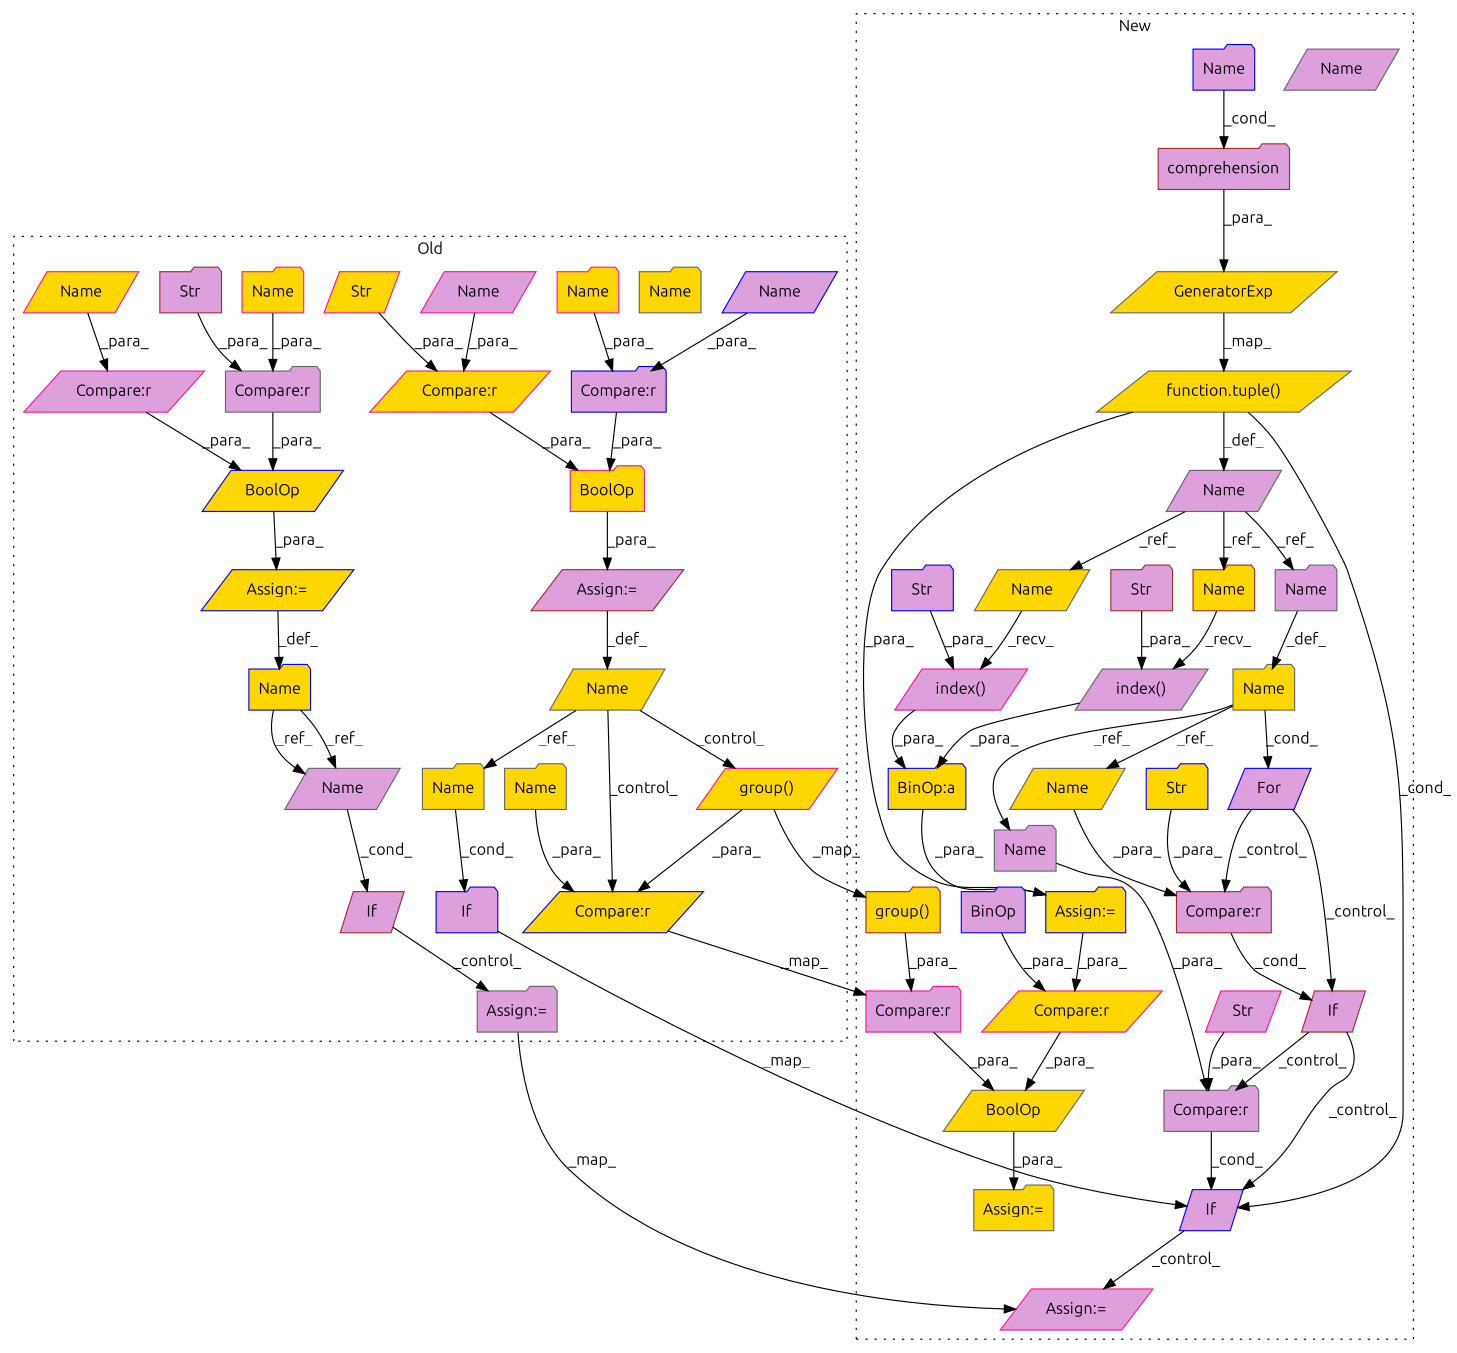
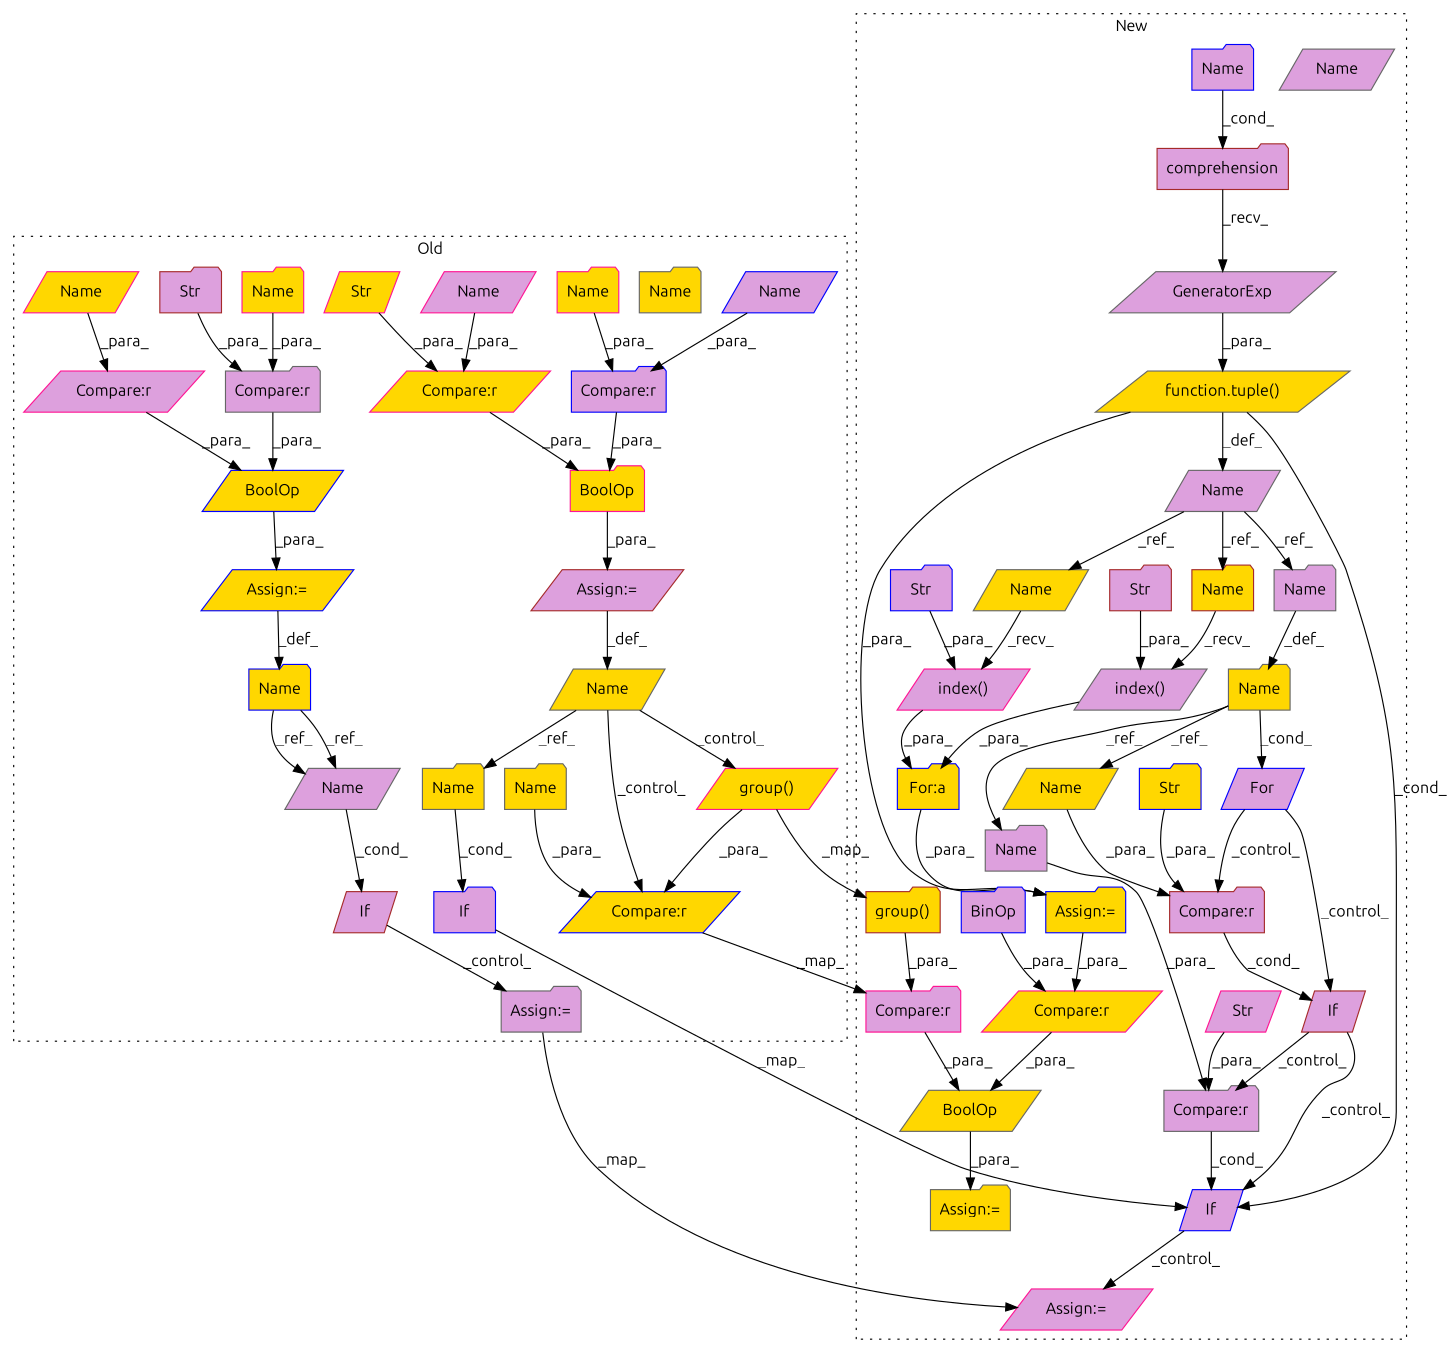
edge "comprehension" -> "GeneratorExp": label "_para_" -> "_recv_"
node "GeneratorExp": fillcolor gold -> plum
edge "GeneratorExp" -> "function.tuple()": label "_map_" -> "_para_"
node "BinOp:a": label "BinOp:a" -> "For:a"
